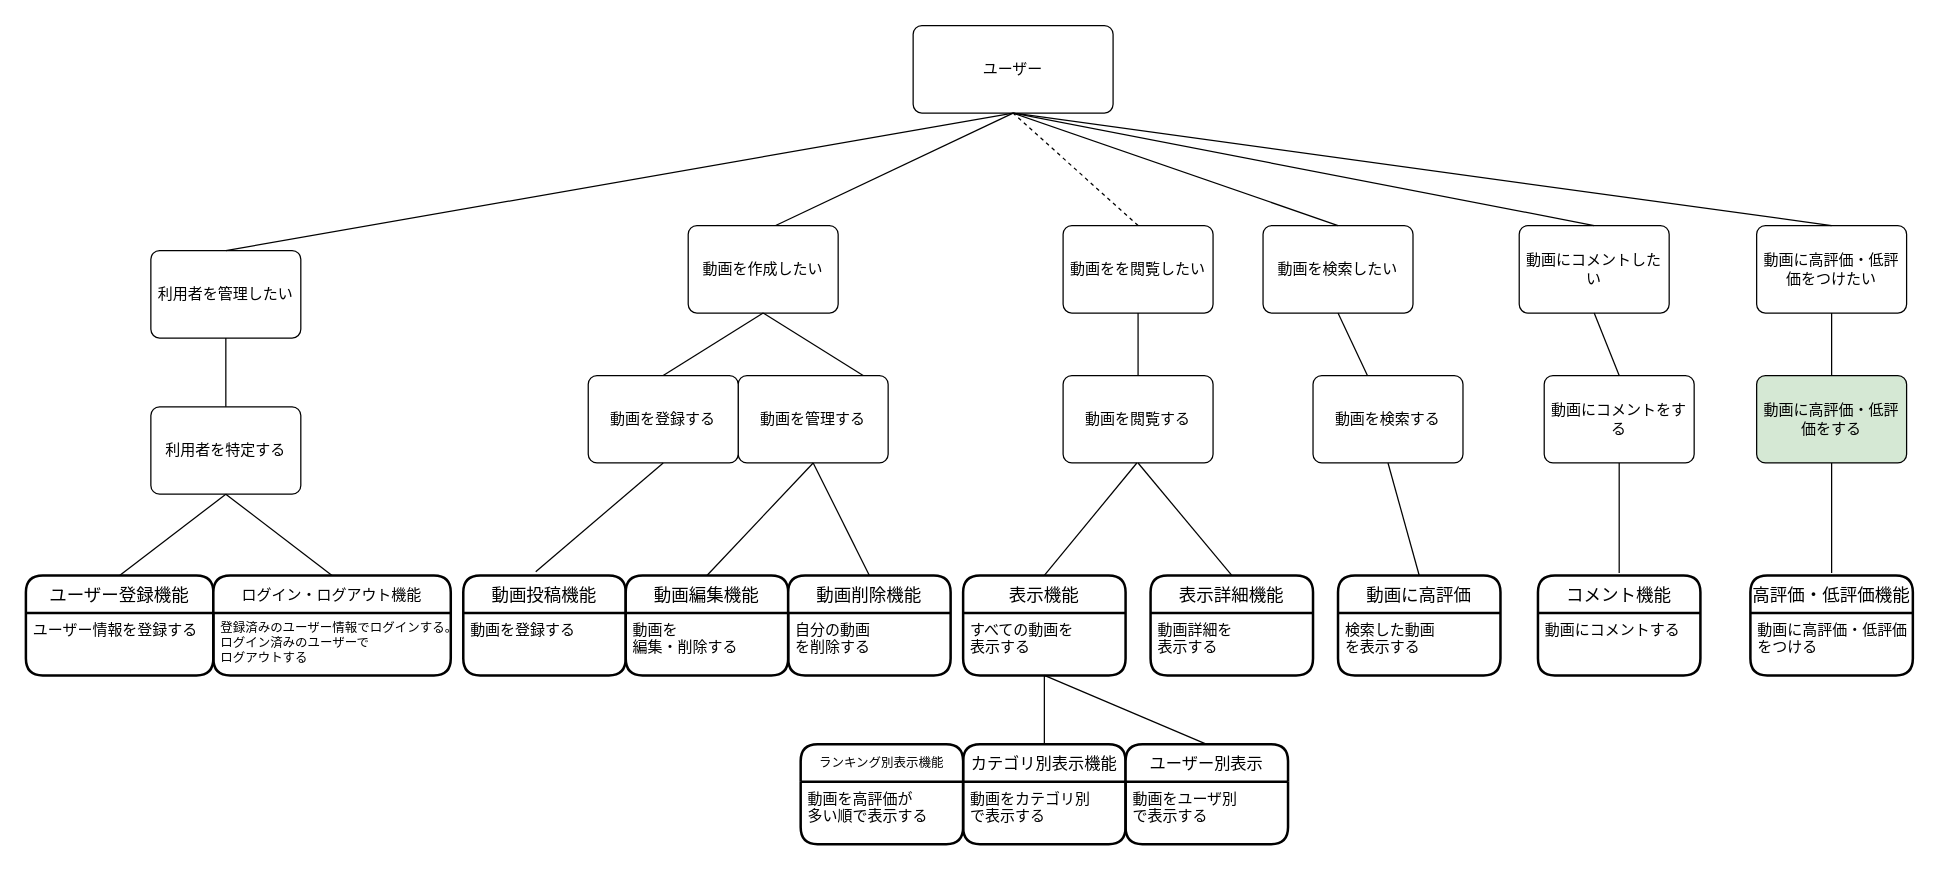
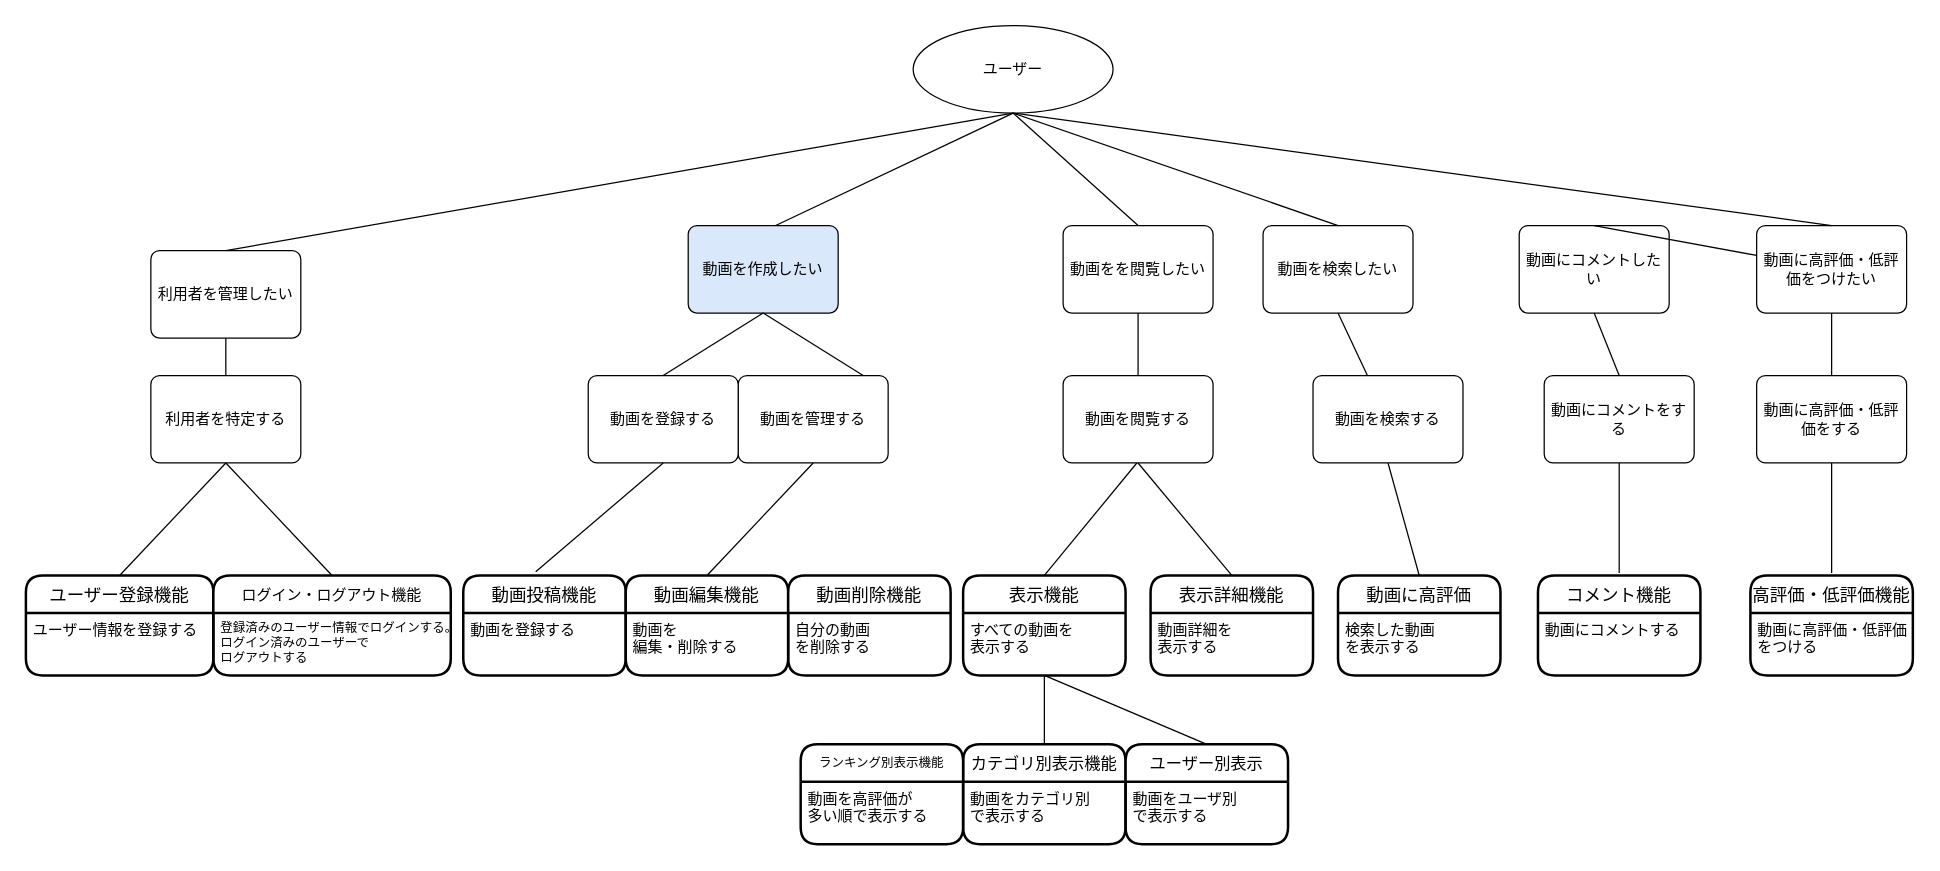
node "ユーザー": shape rounded rectangle -> ellipse
edge "ユーザー" -- "動画をを閲覧したい": style dashed -> solid
edge "ユーザー" -- "動画にコメントしたい": now "動画に高評価・低評価をつけたい" -- "動画にコメントしたい"
node "動画を作成したい": fillcolor #ffffff -> #dae8fc
node "動画に高評価・低評価をする": fillcolor #d5e8d4 -> #ffffff
node "利用者を特定する": moved (226, 451) -> (226, 419)
edge "動画を管理する" -- "動画削除機能": removed
